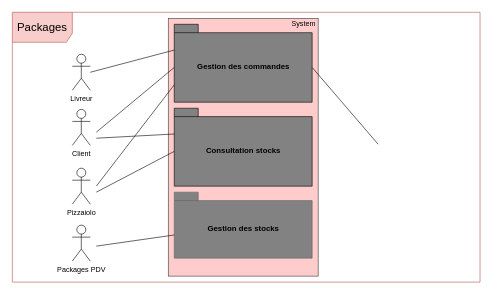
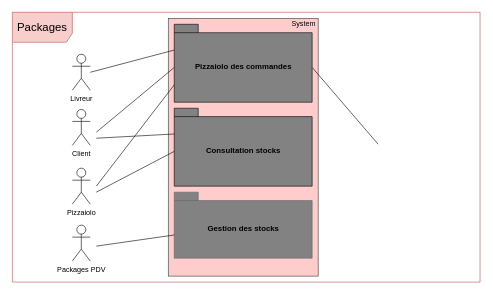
node "Gestion des commandes": label "Gestion des commandes" -> "Pizzaiolo des commandes"
